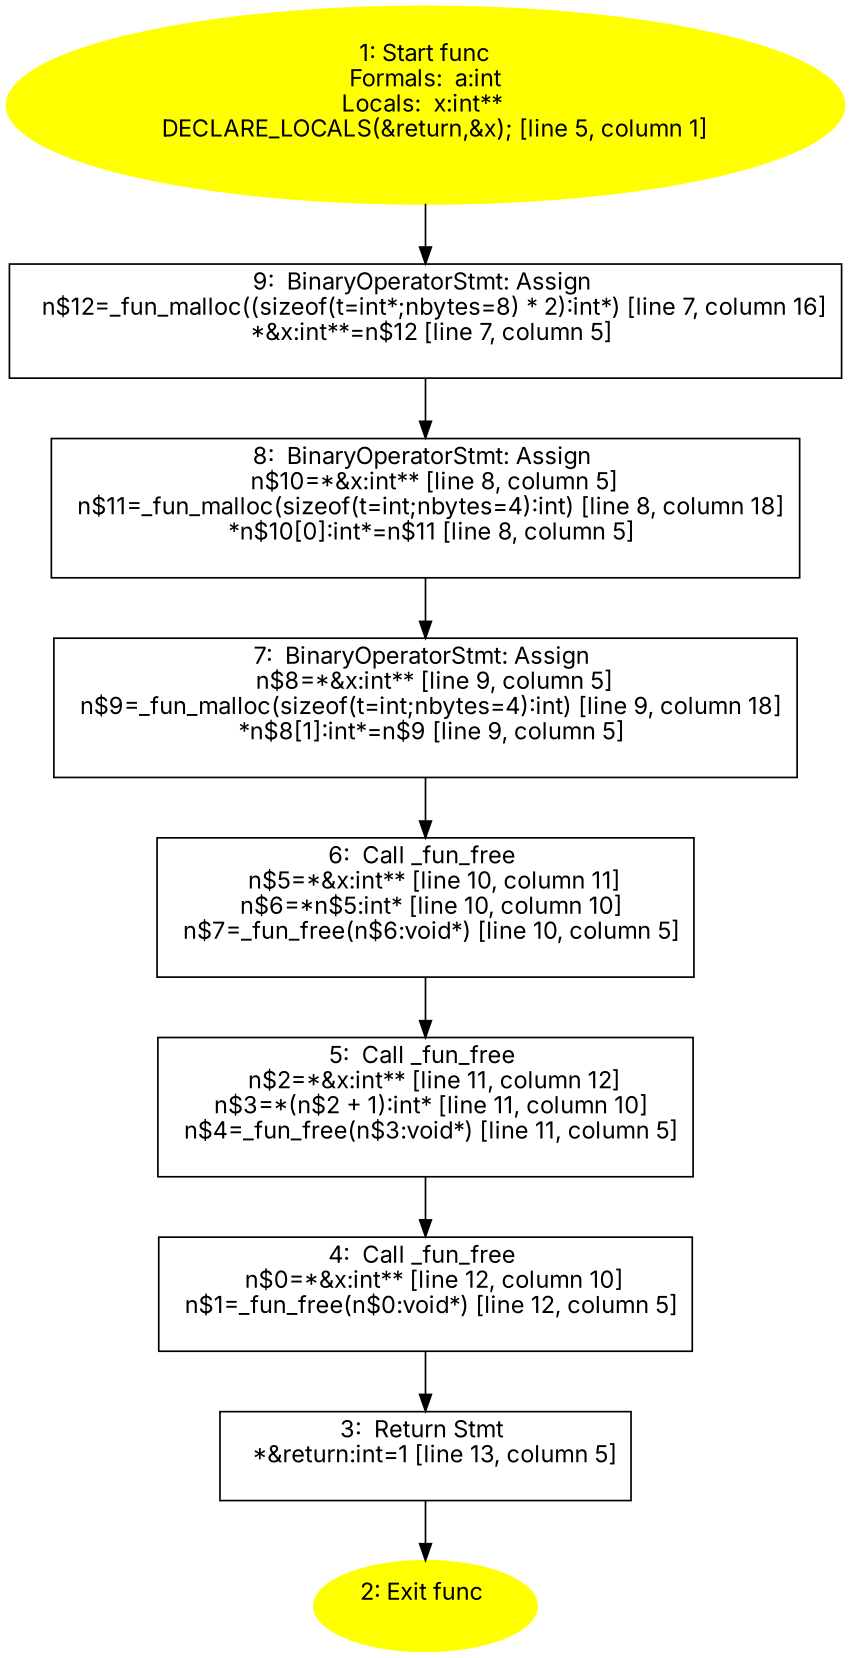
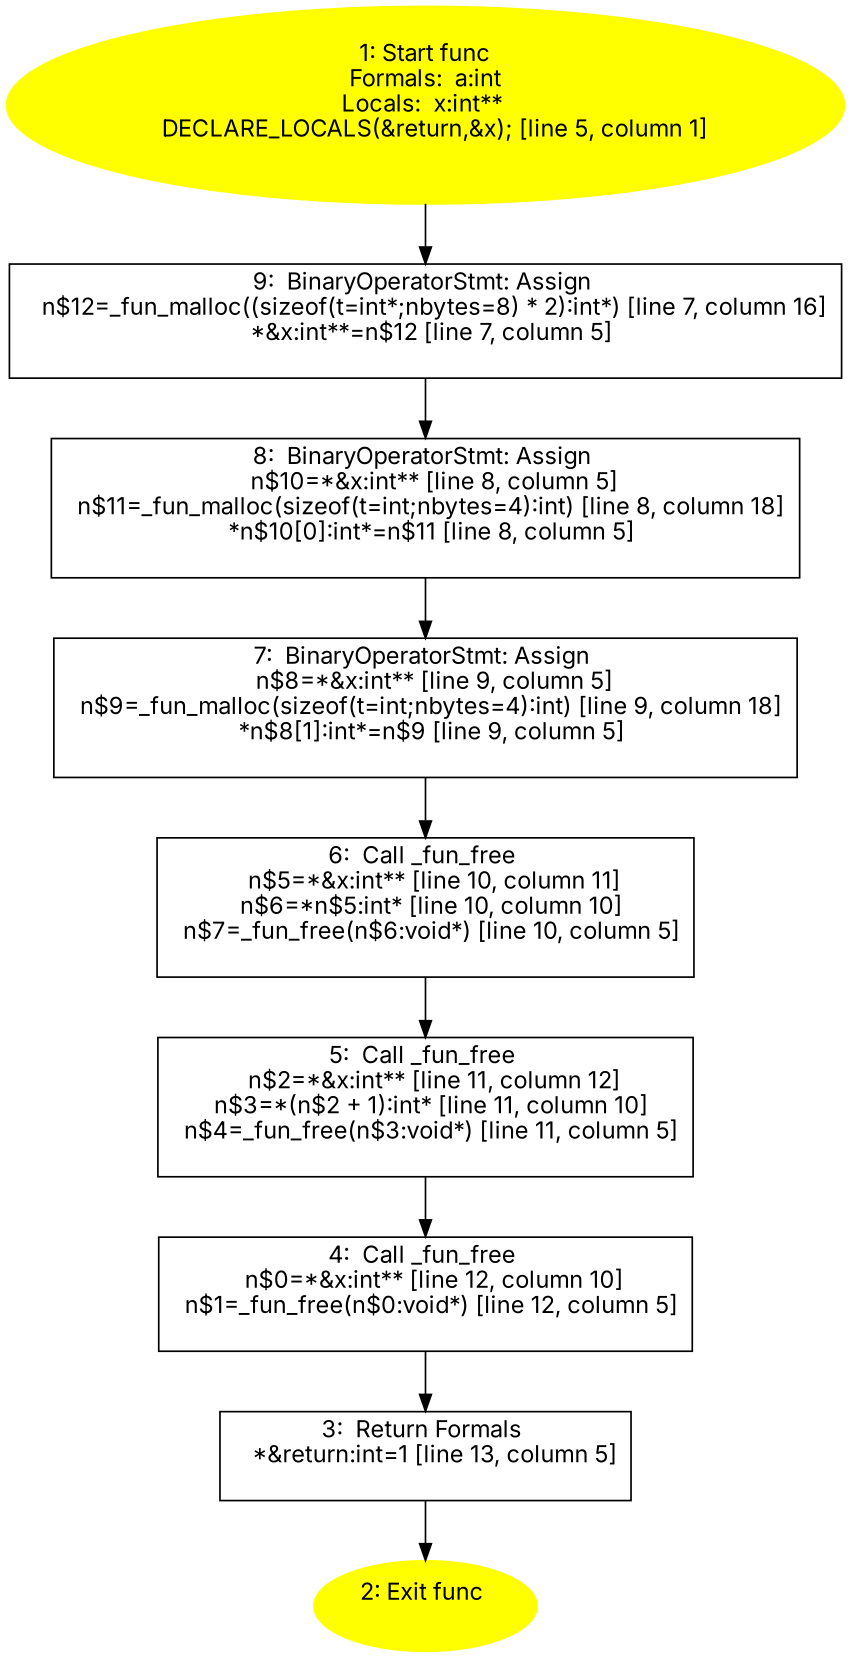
node "3:  Return Stmt *&return:int=1 [line 13, column 5]": label "3:  Return Stmt *&return:int=1 [line 13, column 5]" -> "3:  Return Formals *&return:int=1 [line 13, column 5]"
